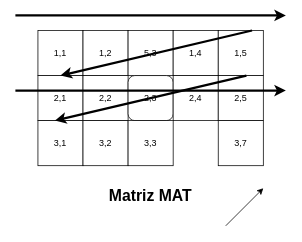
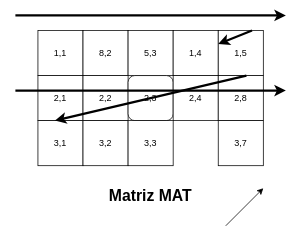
edge "1,5" -> "2,1": now "1,5" -> "1,4"
node "1,2": label "1,2" -> "8,2"
node "2,5": label "2,5" -> "2,8"
